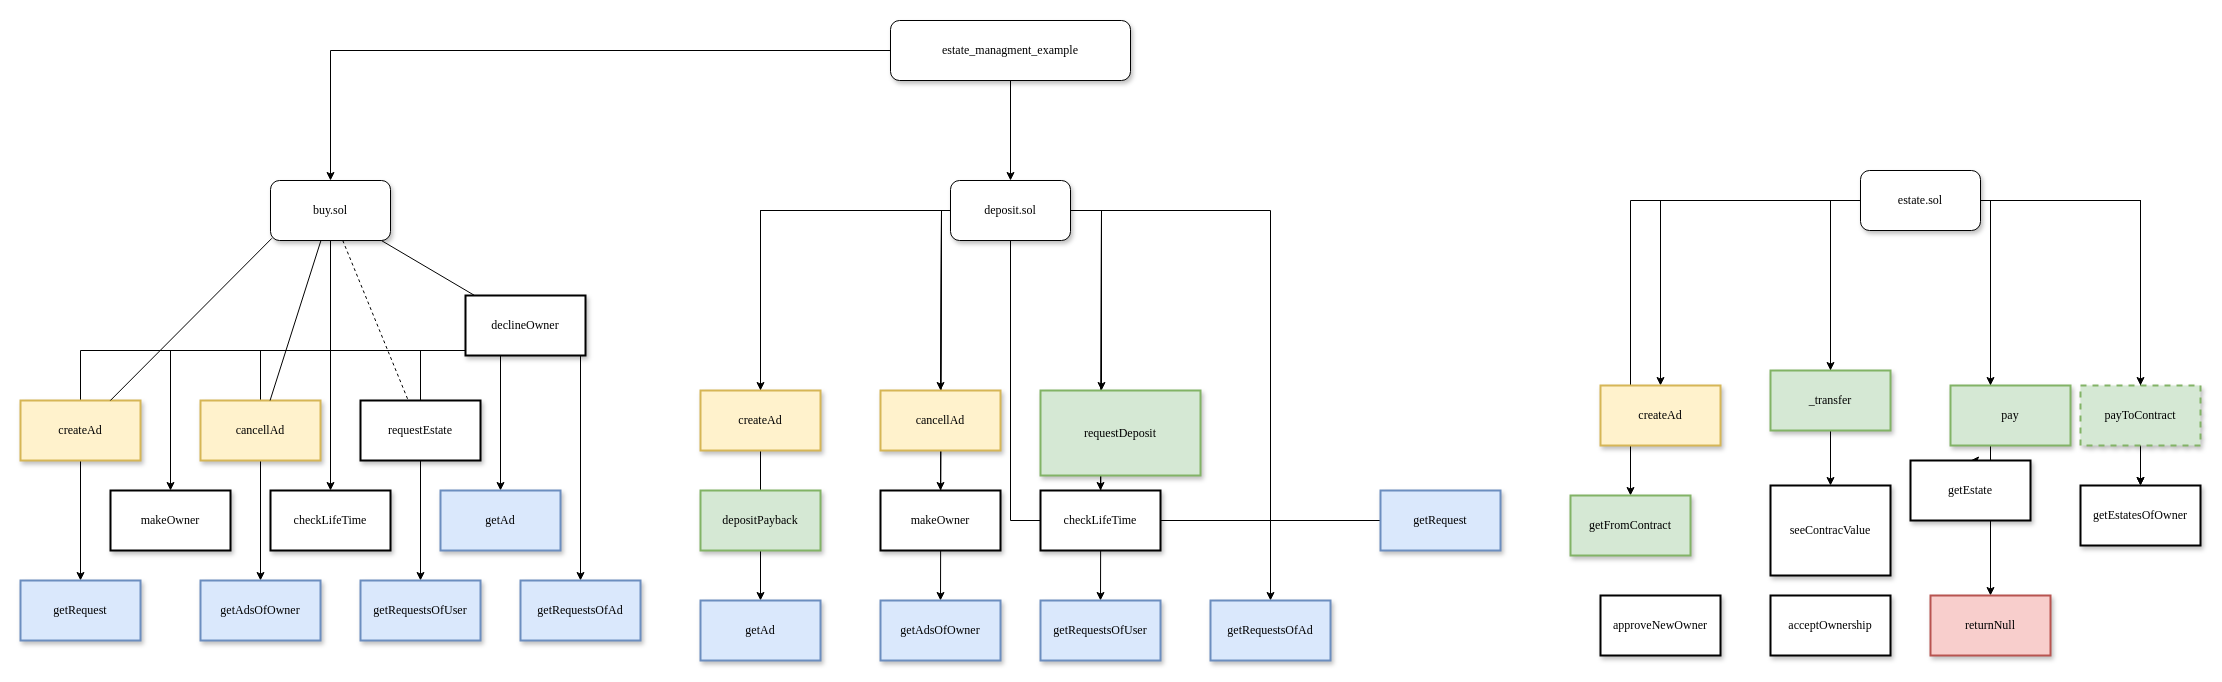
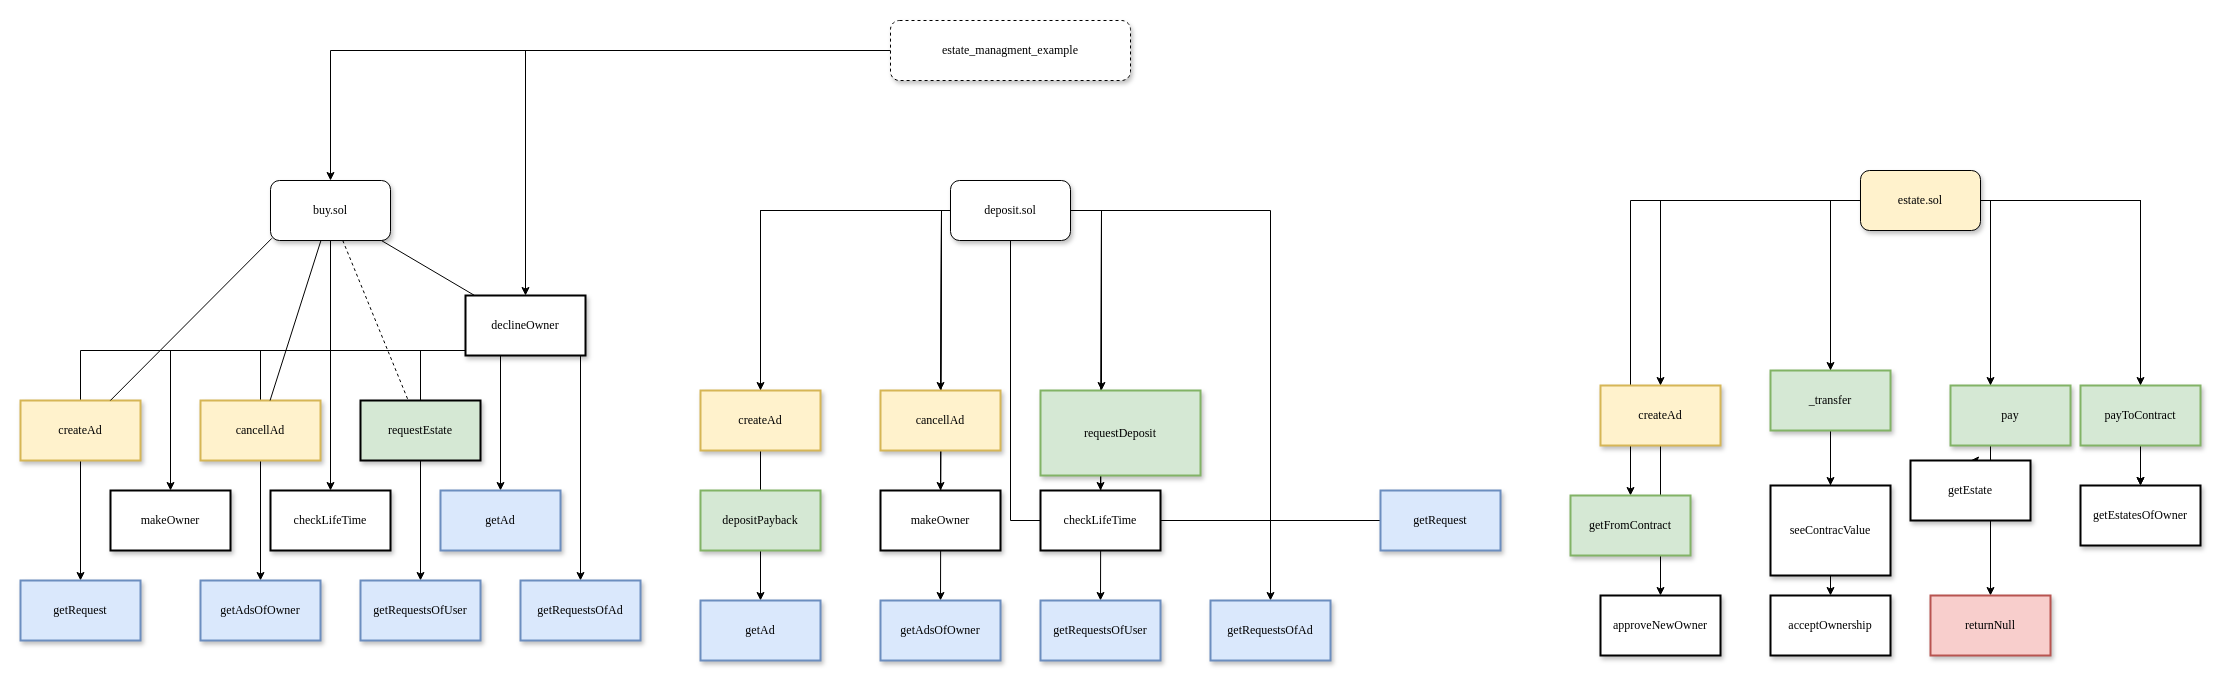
node "estate_managment_example": style solid -> dashed
edge "estate_managment_example" -> "deposit.sol": now "estate_managment_example" -> "declineOwner"
node "estate.sol": fillcolor #ffffff -> #fff2cc
node "payToContract": style dashed -> solid
node "requestEstate": fillcolor #ffffff -> #d5e8d4
edge "estate.sol" -> "approveNewOwner": added
edge "estate.sol" -> "acceptOwnership": added
